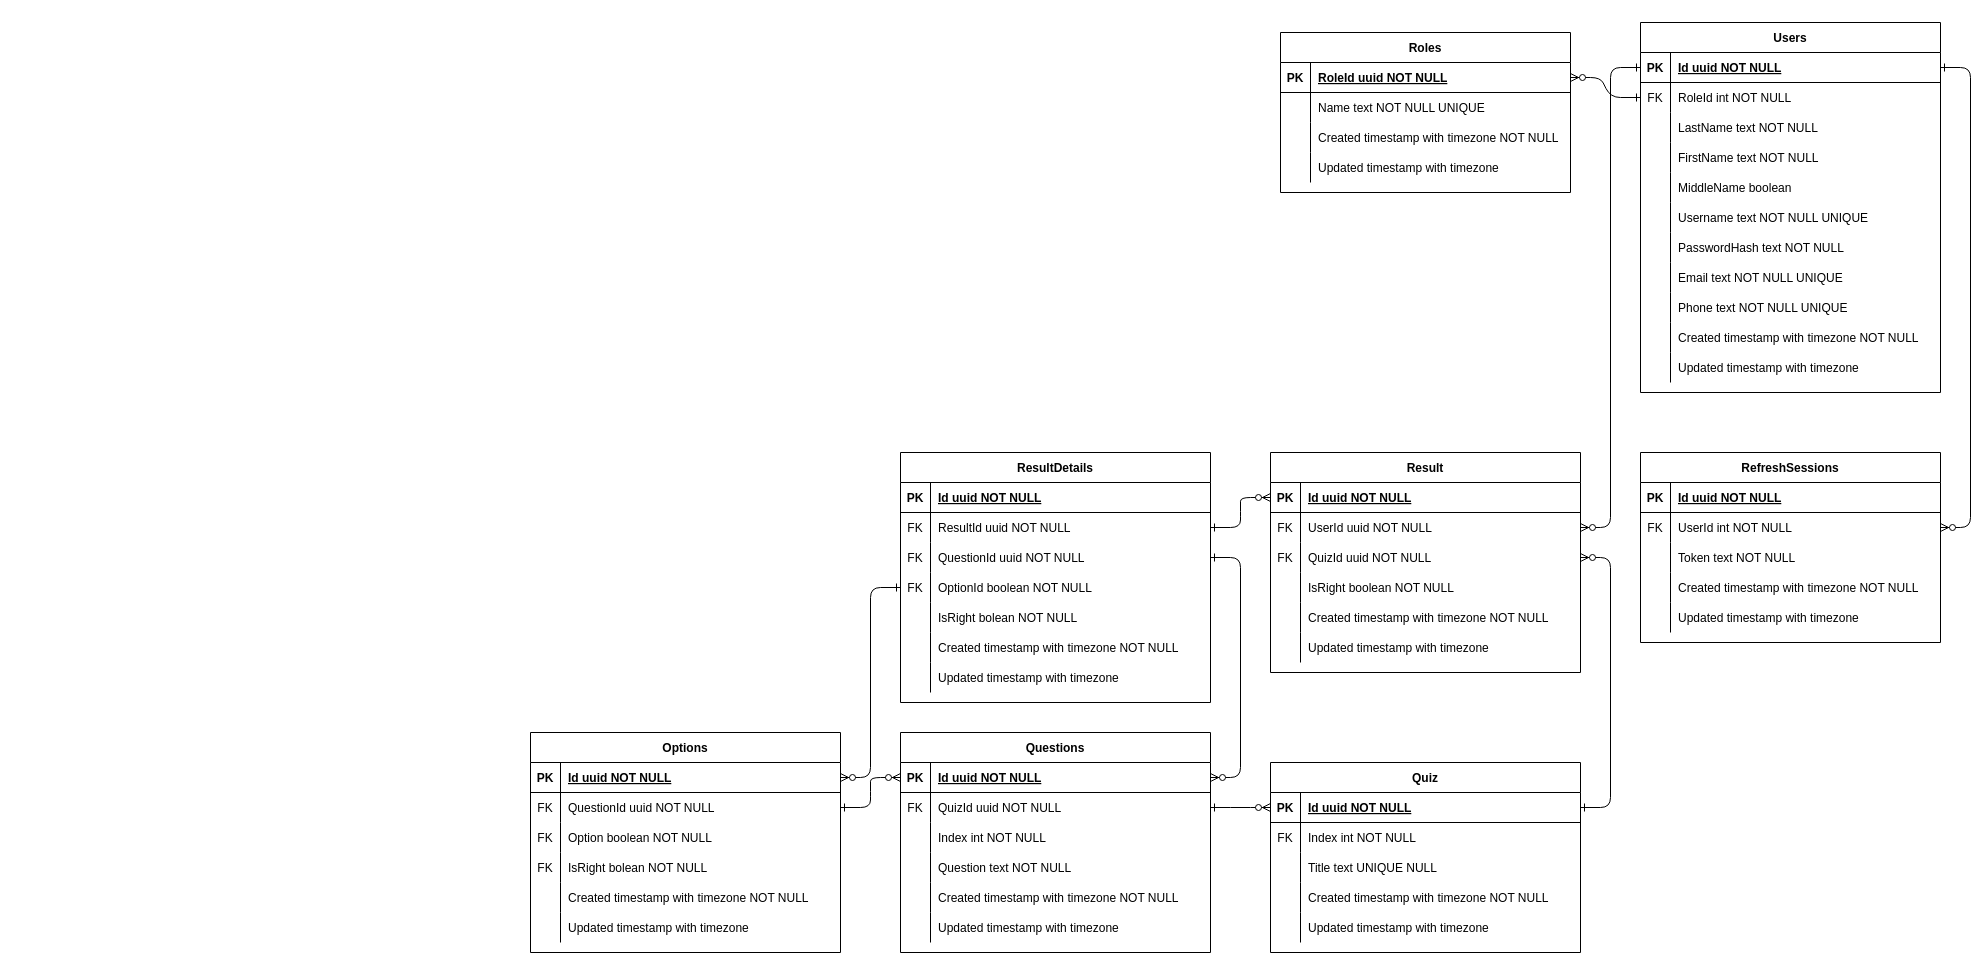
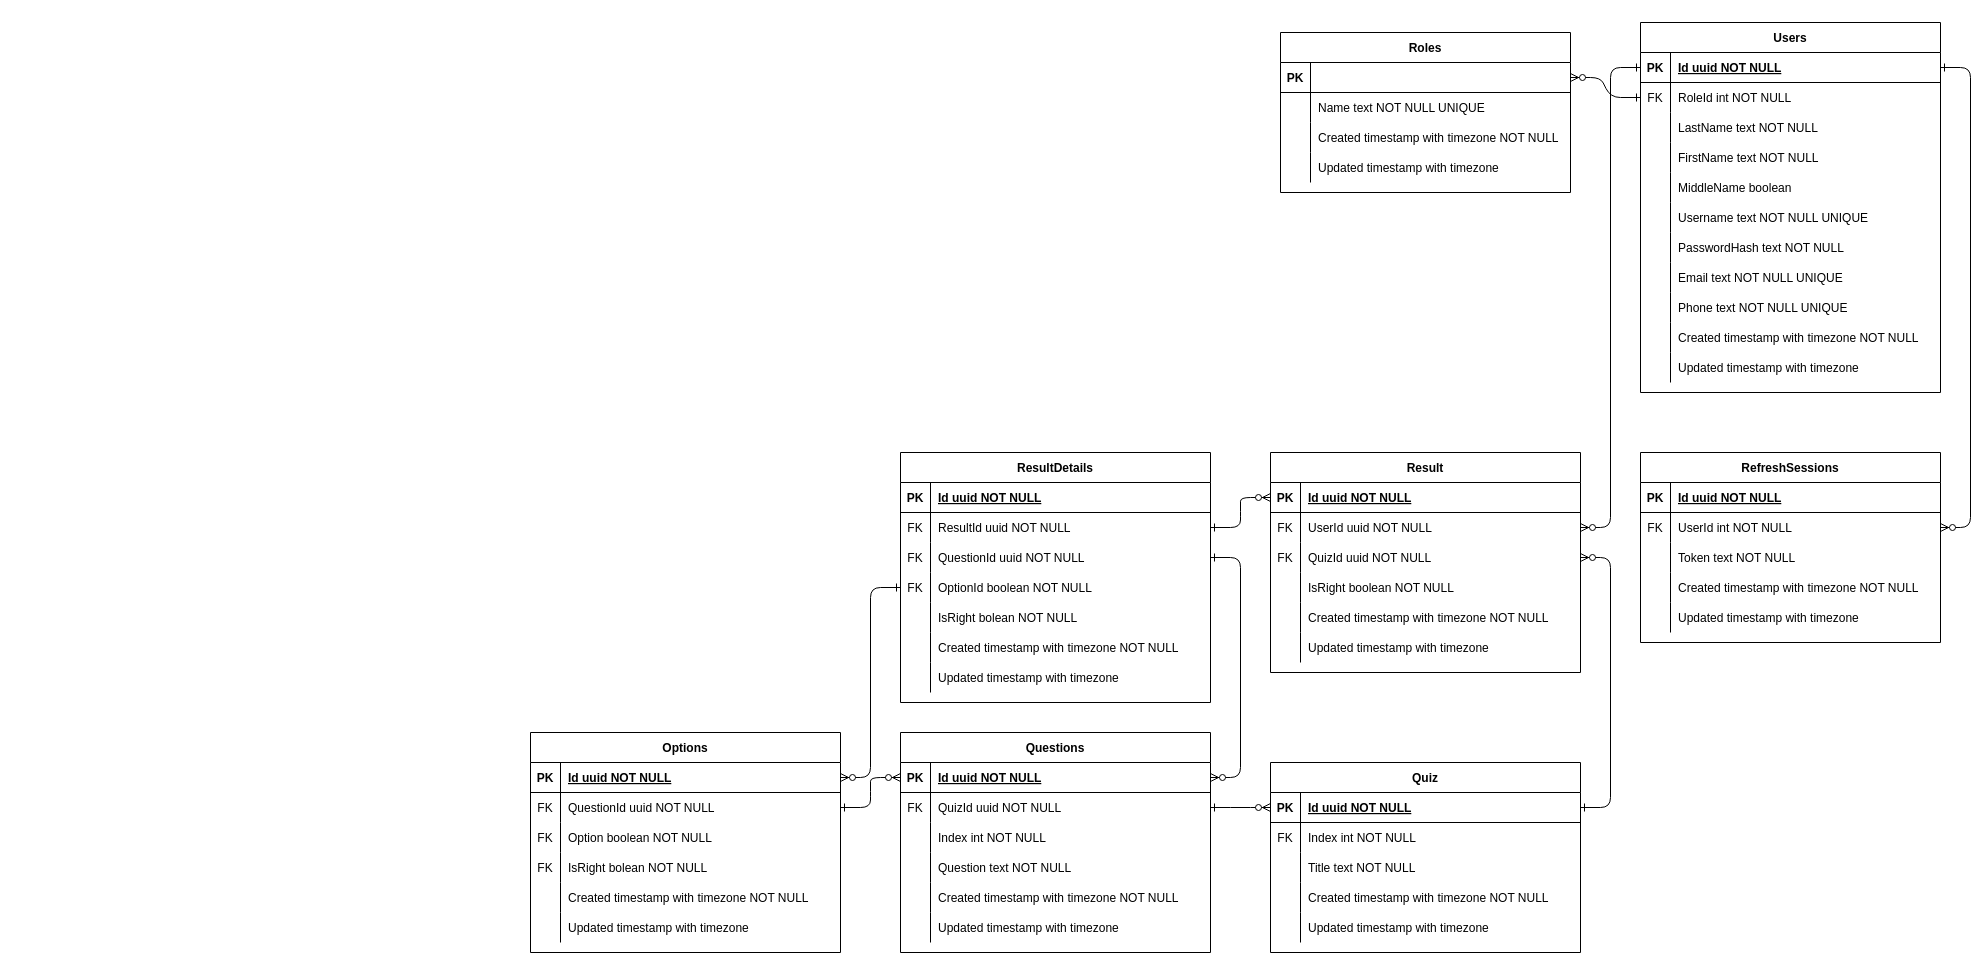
node "RoleId uuid NOT NULL": removed
node "Title text UNIQUE NULL": label "Title text UNIQUE NULL" -> "Title text NOT NULL"
